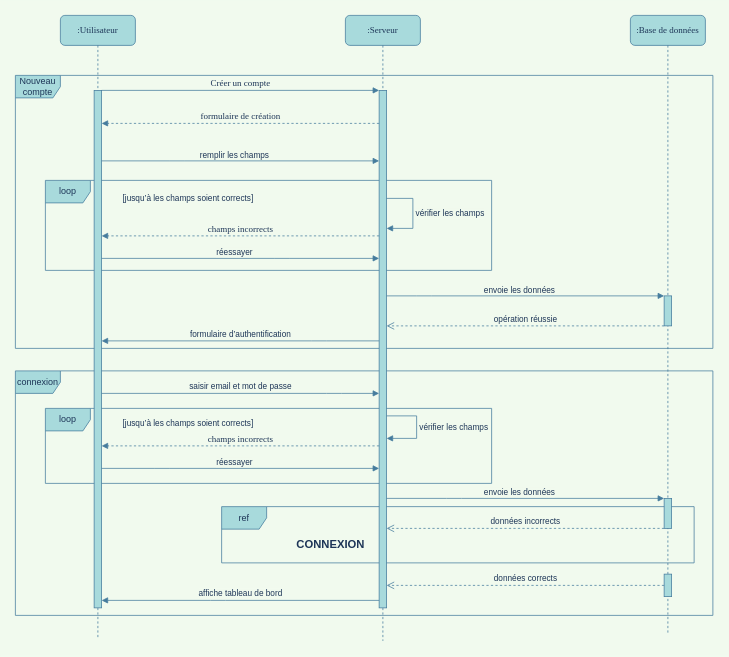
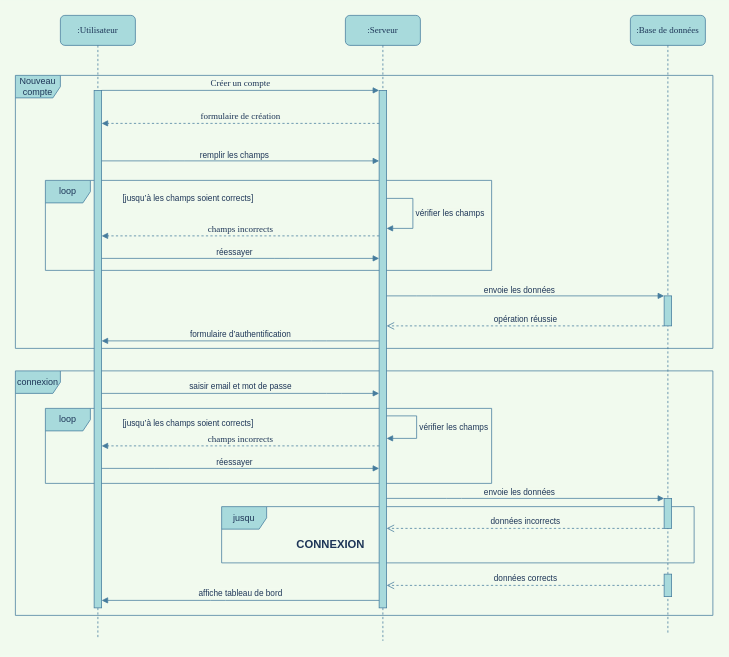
node "ref": label "ref" -> "jusqu"
